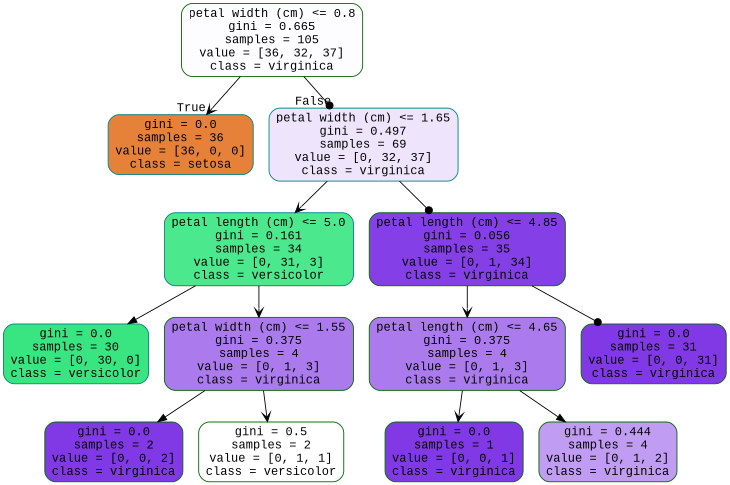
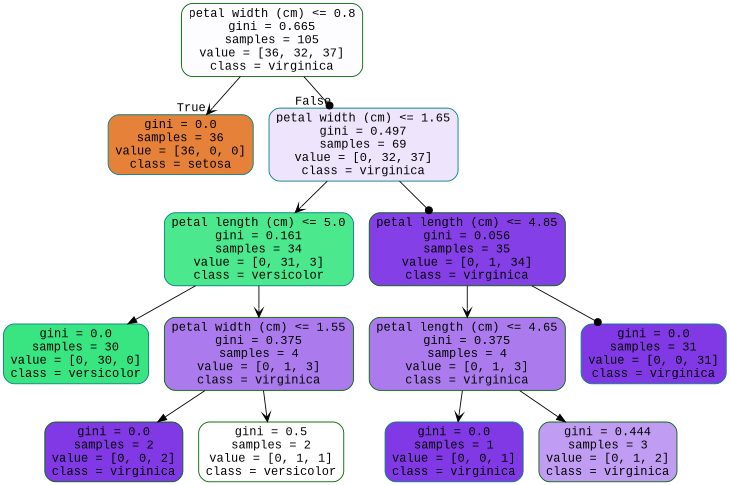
node "gini = 0.0 samples = 31 value = [0, 0, 31] class = virginica": color darkgreen -> teal
node "gini = 0.0 samples = 1 value = [0, 0, 1] class = virginica": color darkgreen -> teal
node "gini = 0.444 samples = 4 value = [0, 1, 2] class = virginica": label "gini = 0.444 samples = 4 value = [0, 1, 2] class = virginica" -> "gini = 0.444 samples = 3 value = [0, 1, 2] class = virginica"
